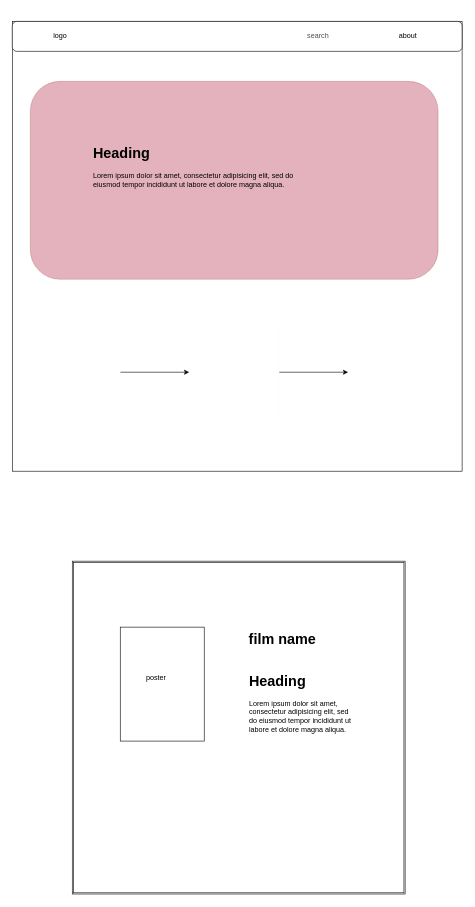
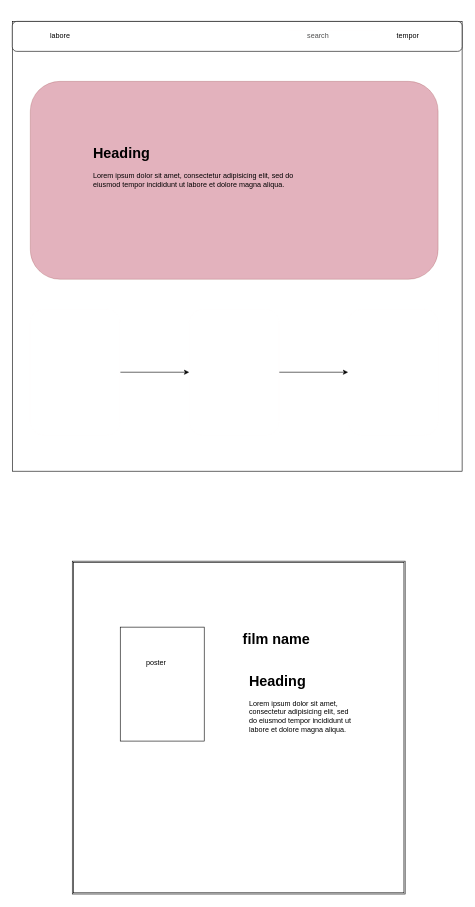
node "logo": label "logo" -> "labore"
node "about": label "about" -> "tempor"
node "film name": moved (282, 639) -> (276, 639)
node "poster": moved (156, 678) -> (156, 663)
